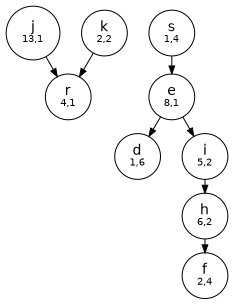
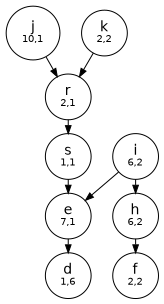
node "j": text "13,1" -> "10,1"
node "s": text "1,4" -> "1,1"
node "r": text "4,1" -> "2,1"
node "e": text "8,1" -> "7,1"
edge "r" -> "s": added
edge "e" -> "i": reversed
node "i": text "5,2" -> "6,2"
node "f": text "2,4" -> "2,2"
